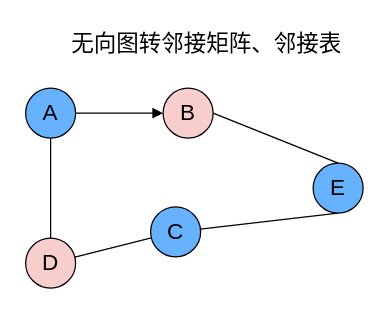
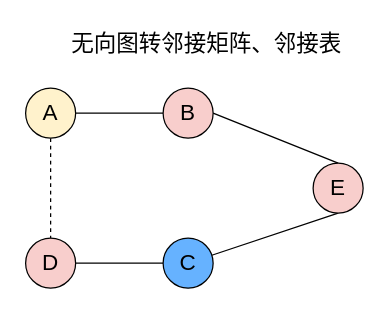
node "A": fillcolor #66b2ff -> #fff2cc
edge "A" -> "B": arrowhead block -> none
edge "A" -- "D": style solid -> dashed
node "E": fillcolor #66b2ff -> #f8cecc
node "C": moved (176, 232) -> (188, 263)
